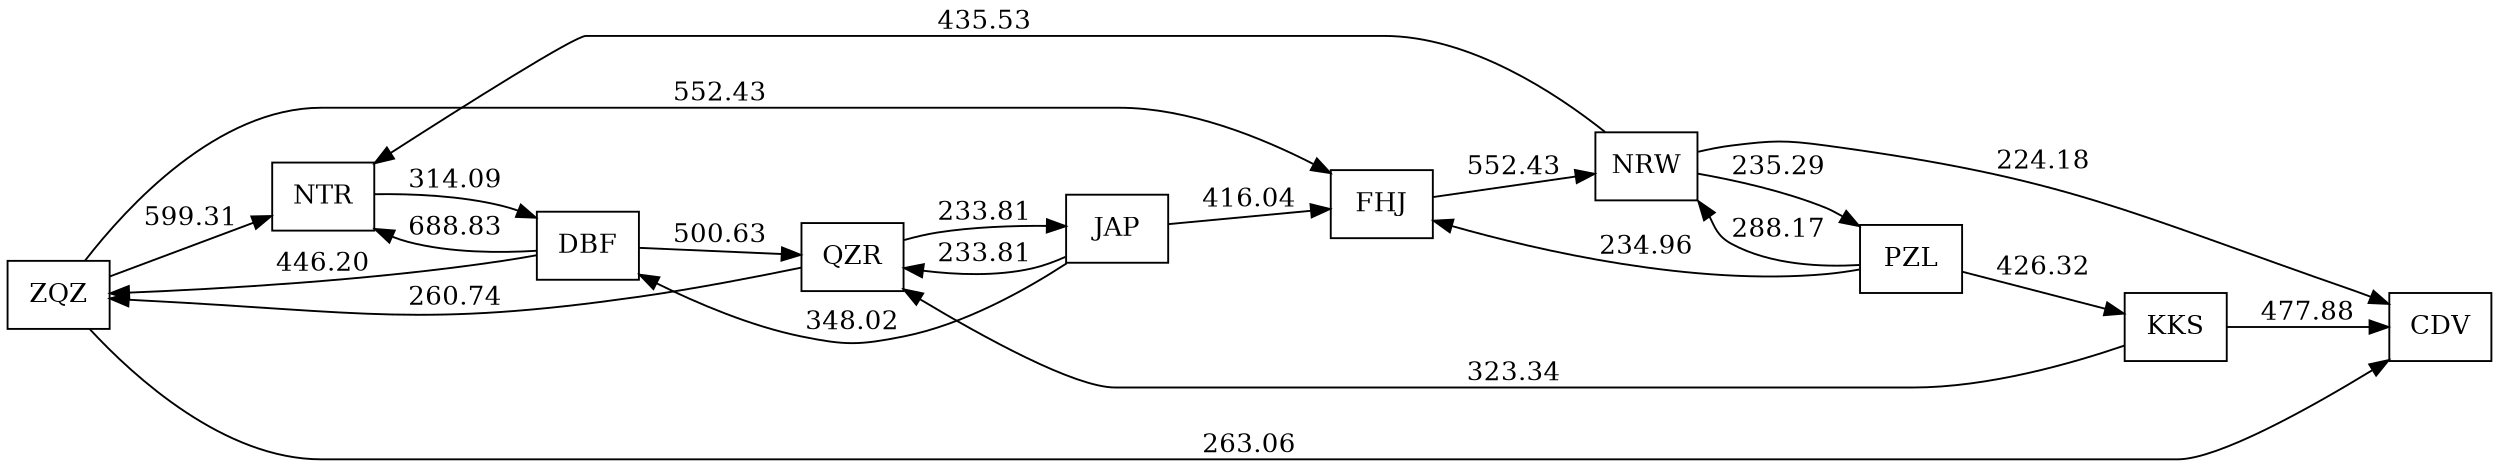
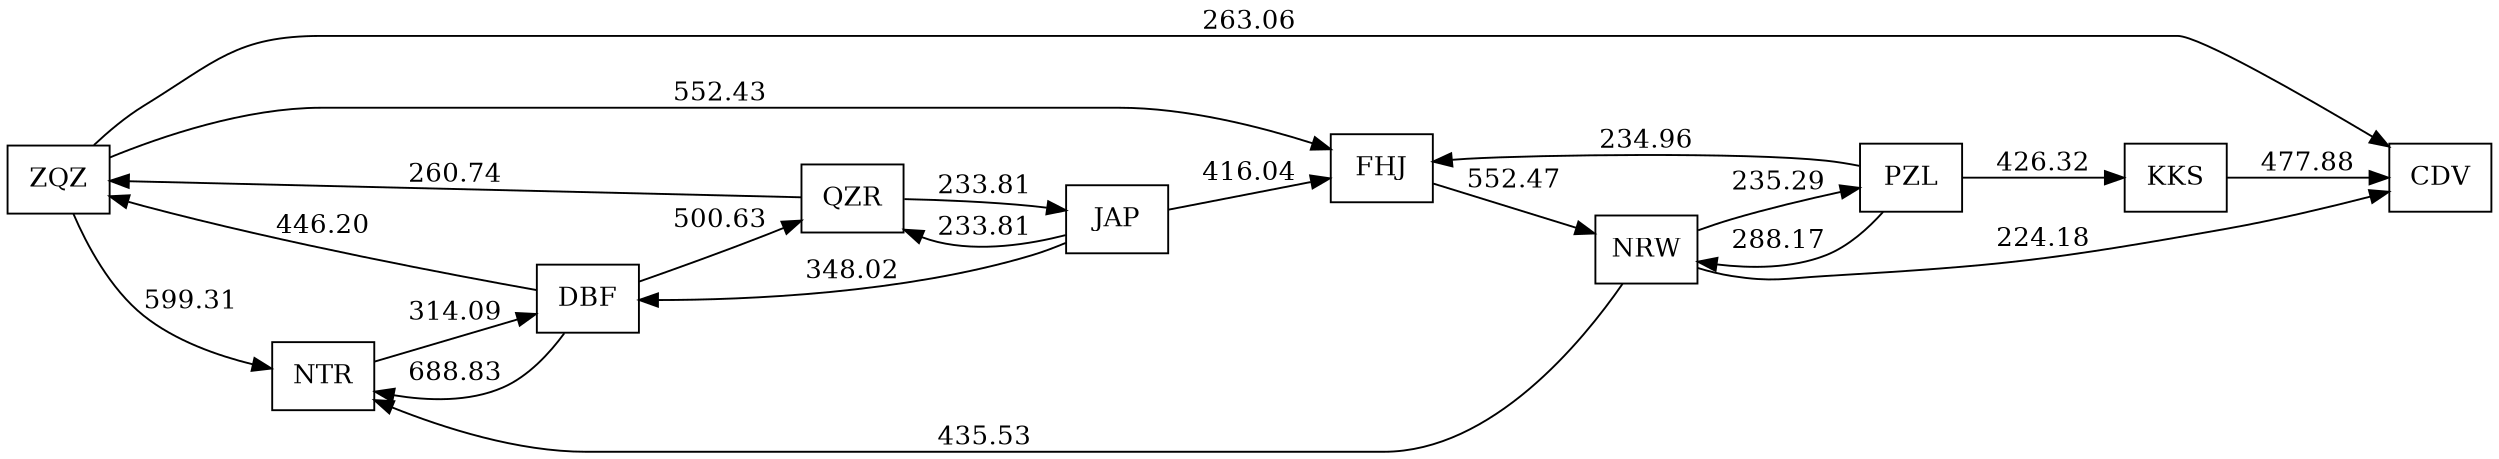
edge "FHJ" -> "NRW": label "552.43" -> "552.47"
edge "KKS" -> "QZR": removed, label "323.34"
